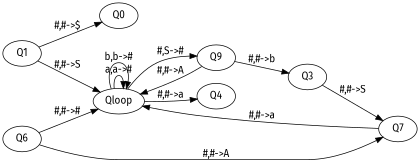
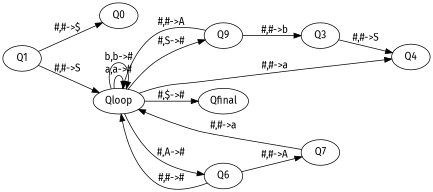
node "Qfinal": added
edge "Q3" -> "Q7": now "Q3" -> "Q4"
edge "Qloop" -> "Q6": added, label "#,A->#"
